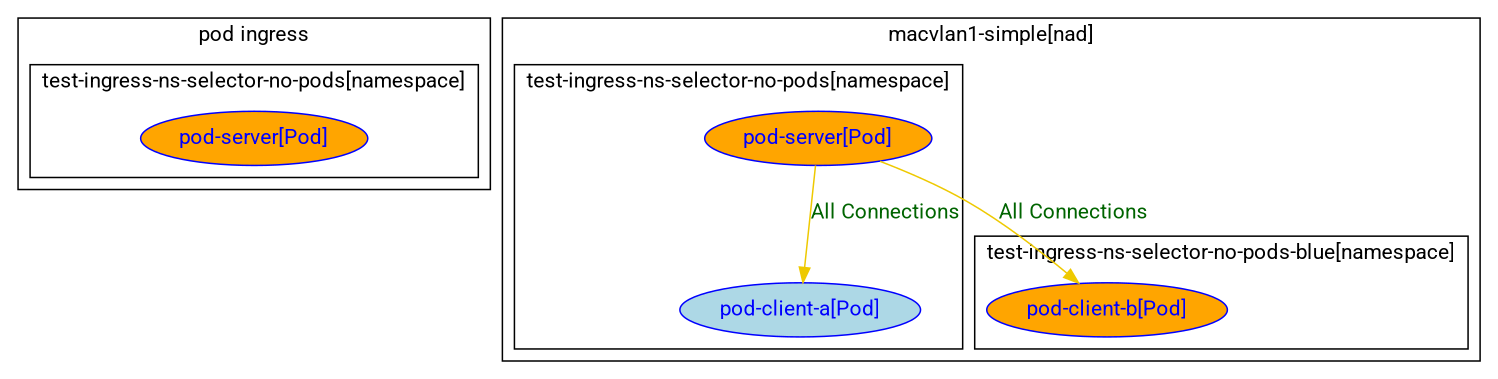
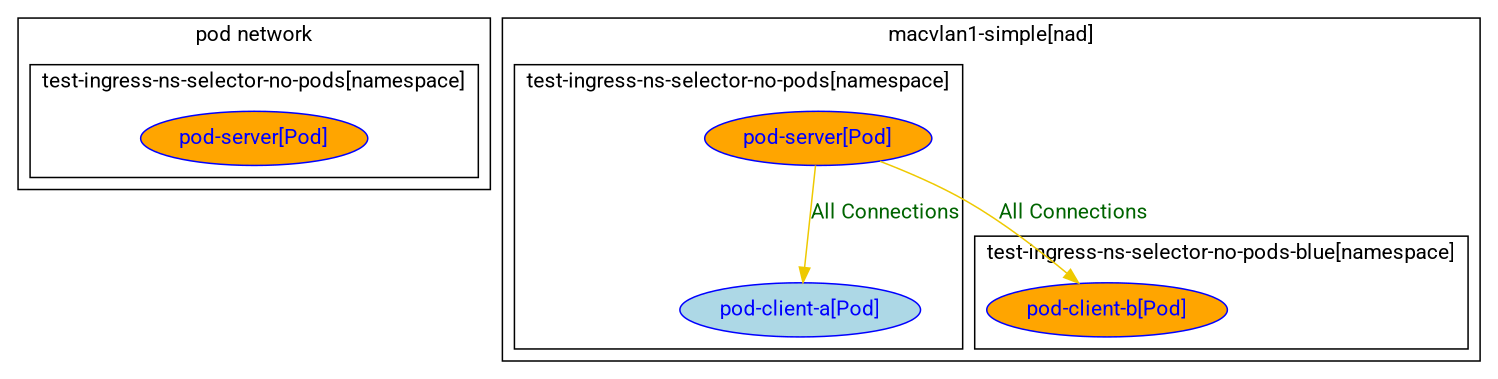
cluster "pod ingress": label "pod ingress" -> "pod network"
